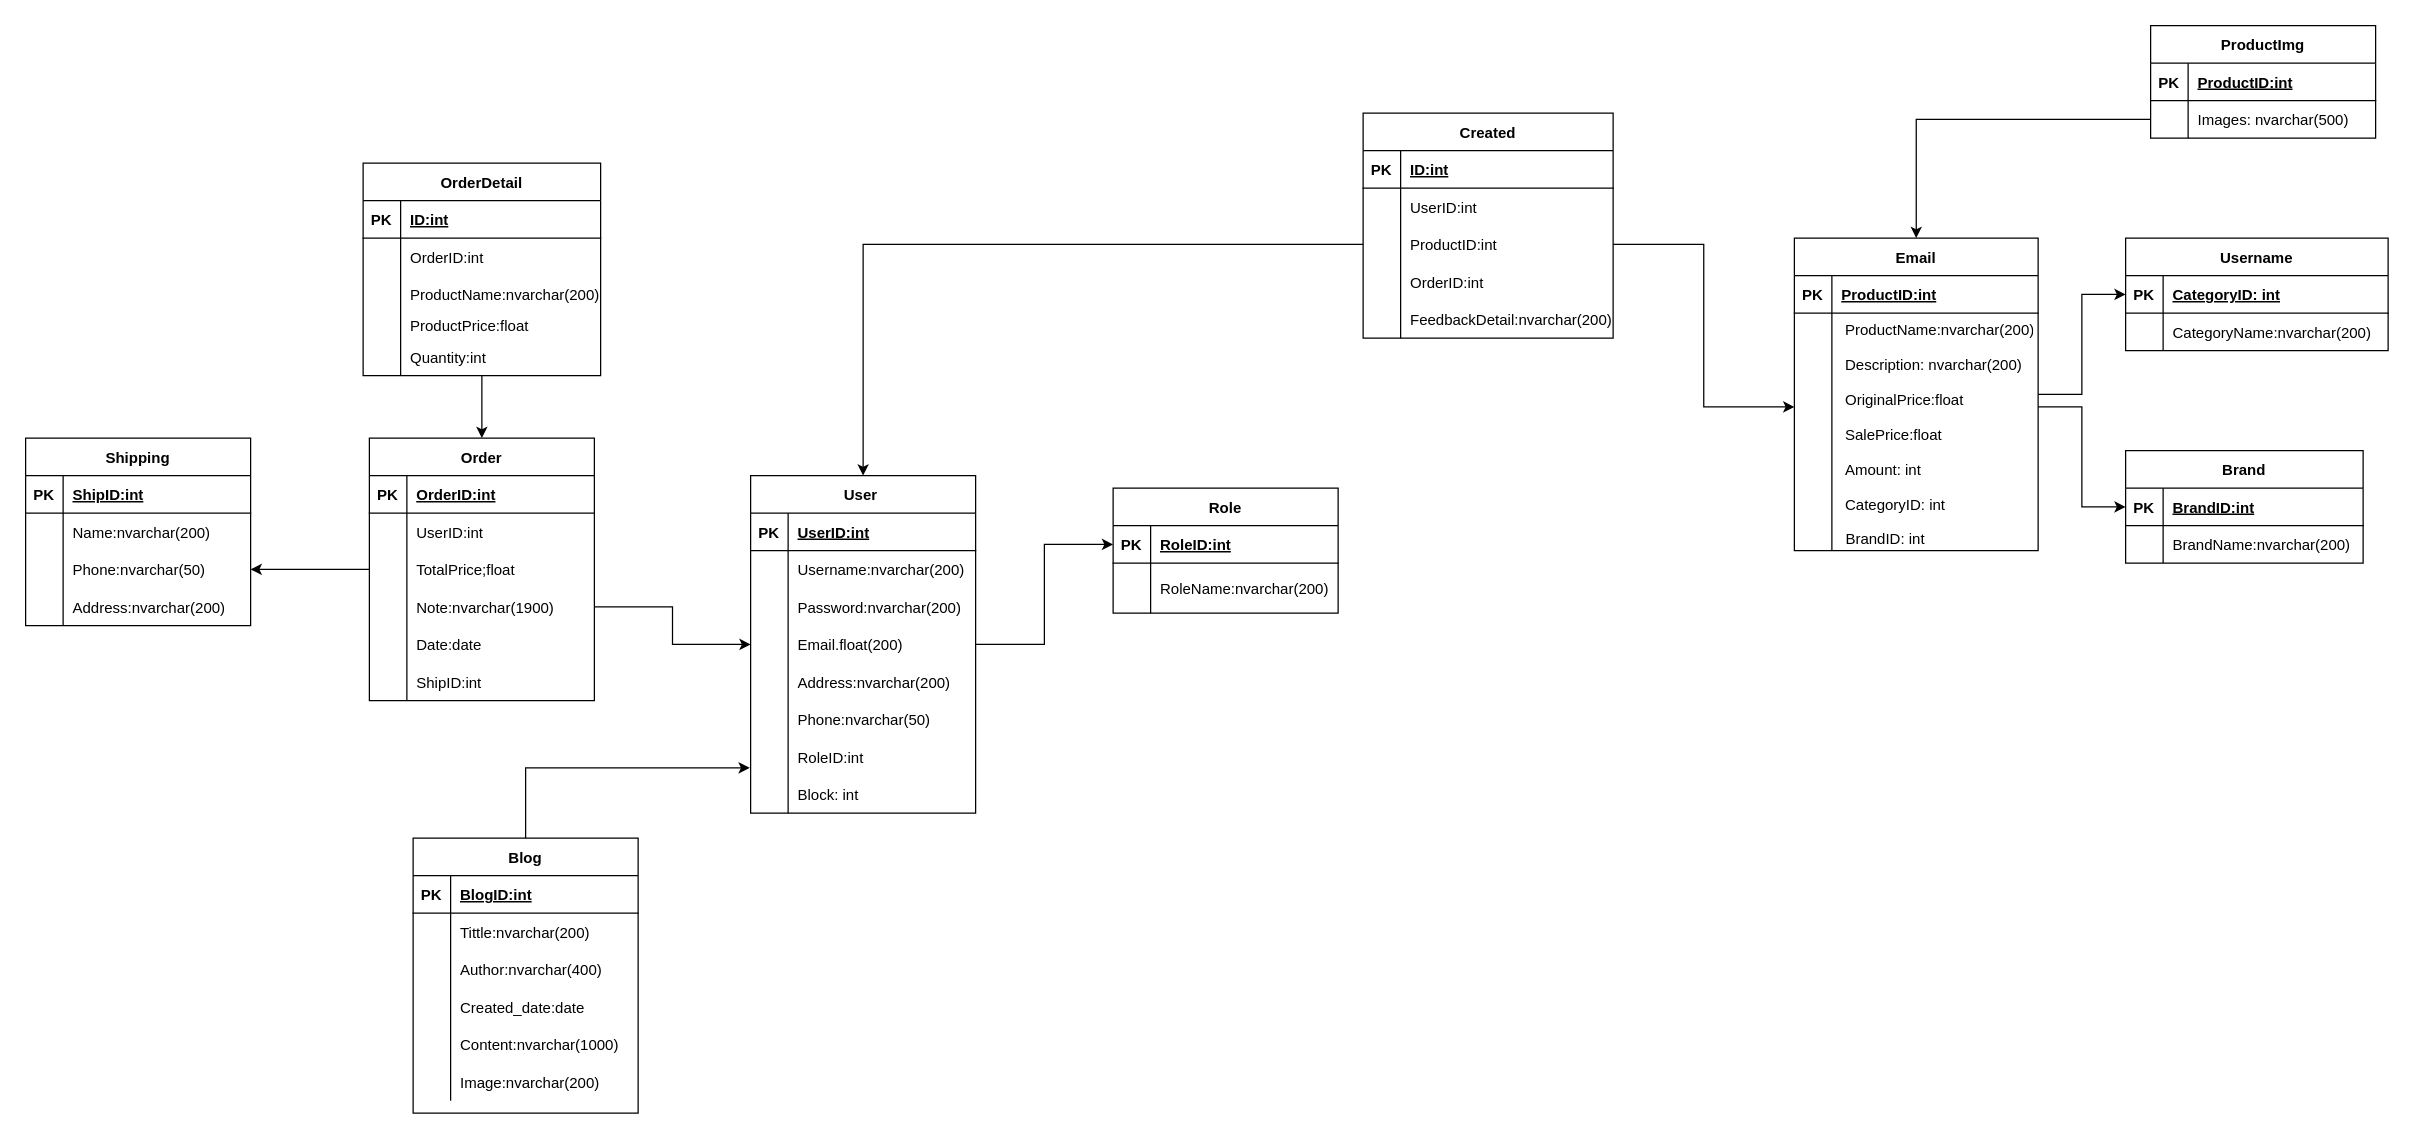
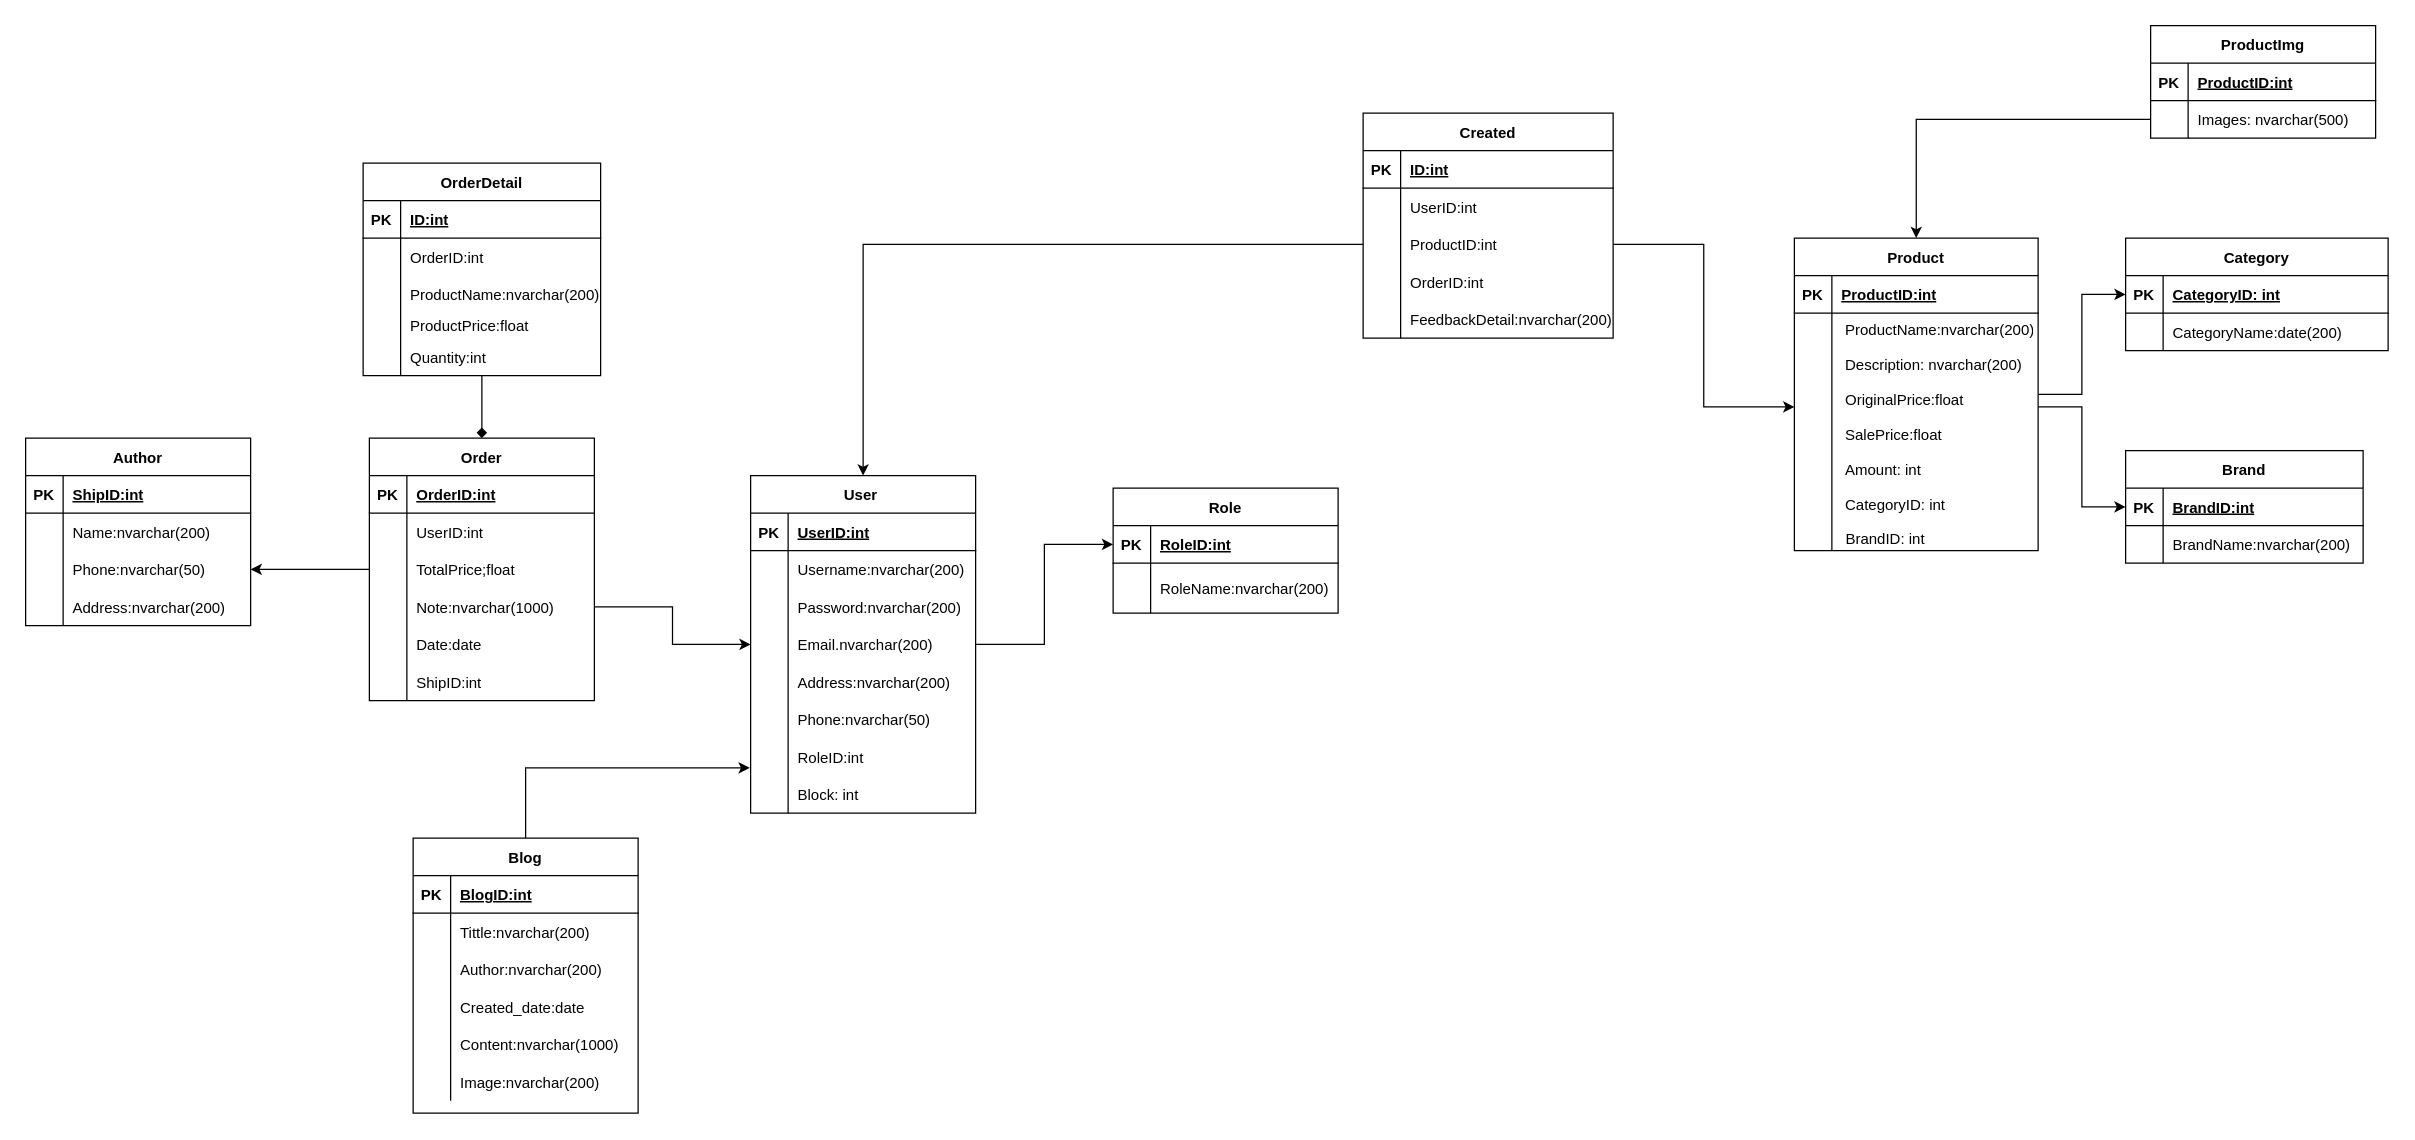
node "Email": label "Email" -> "Product"
node "Username": label "Username" -> "Category"
node "CategoryName:nvarchar(200)": label "CategoryName:nvarchar(200)" -> "CategoryName:date(200)"
edge "OrderDetail" -> "Order": arrowhead classic -> diamond
node "Shipping": label "Shipping" -> "Author"
node "Note:nvarchar(1900)": label "Note:nvarchar(1900)" -> "Note:nvarchar(1000)"
node "Email.float(200)": label "Email.float(200)" -> "Email.nvarchar(200)"
node "Author:nvarchar(400)": label "Author:nvarchar(400)" -> "Author:nvarchar(200)"
